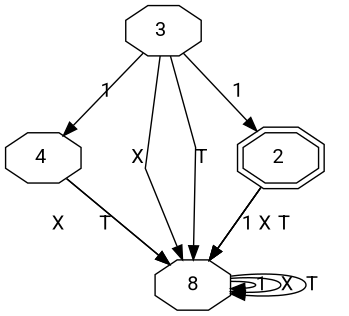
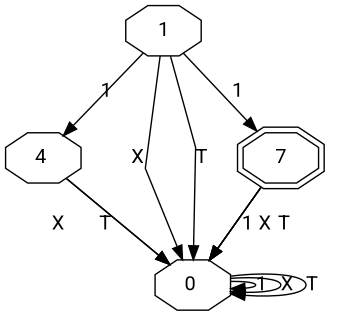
node "3": label "3" -> "1"
node "2": label "2" -> "7"
node "8": label "8" -> "0"
